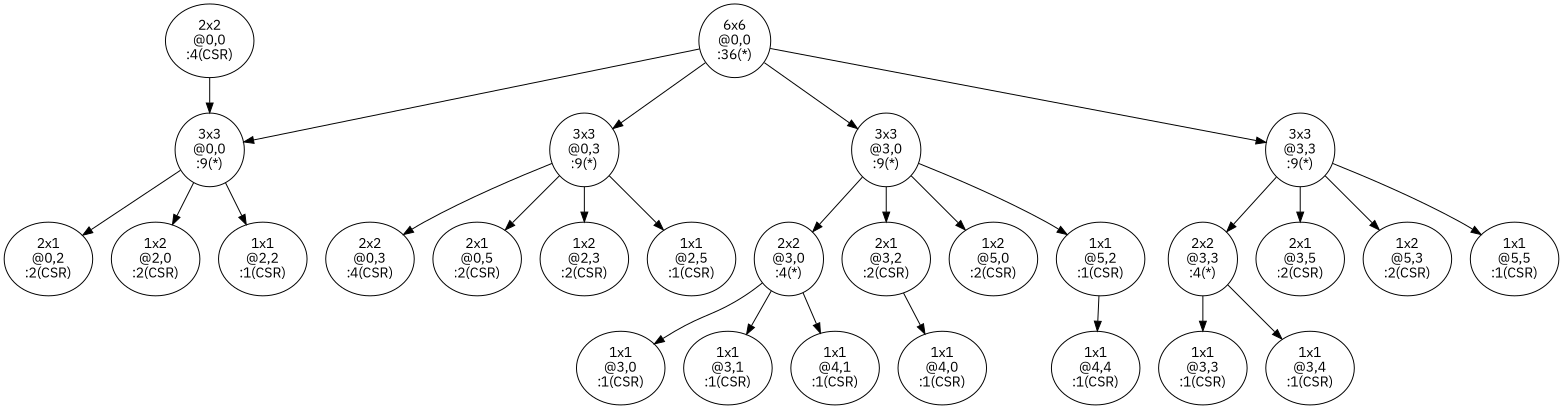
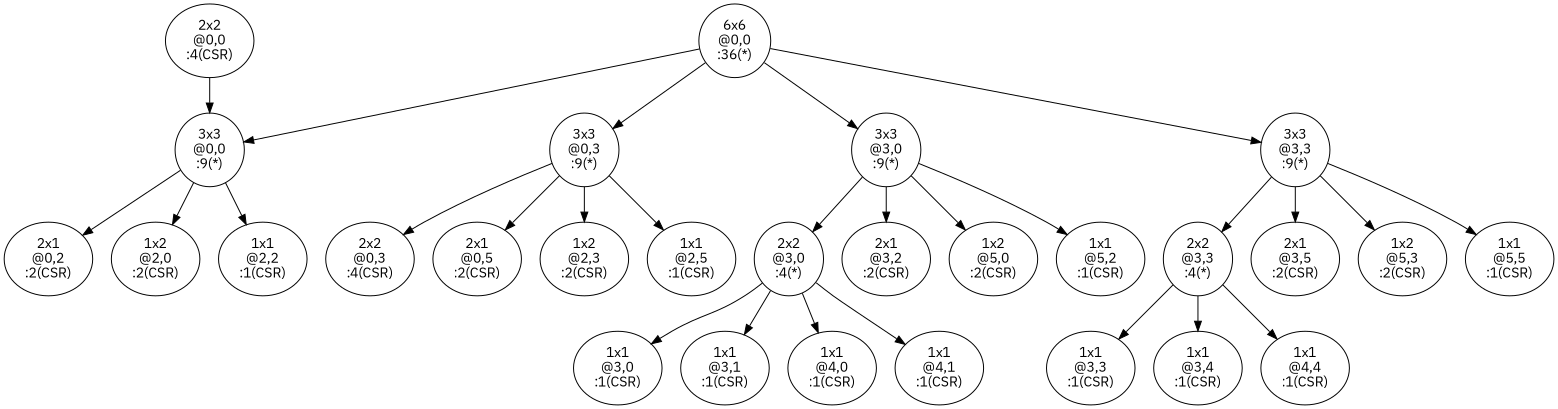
edge "1x1 @5,2 :1(CSR)" -> "1x1 @4,4 :1(CSR)": now "2x2 @3,3 :4(*)" -> "1x1 @4,4 :1(CSR)"
edge "2x1 @3,2 :2(CSR)" -> "1x1 @4,0 :1(CSR)": now "2x2 @3,0 :4(*)" -> "1x1 @4,0 :1(CSR)"
